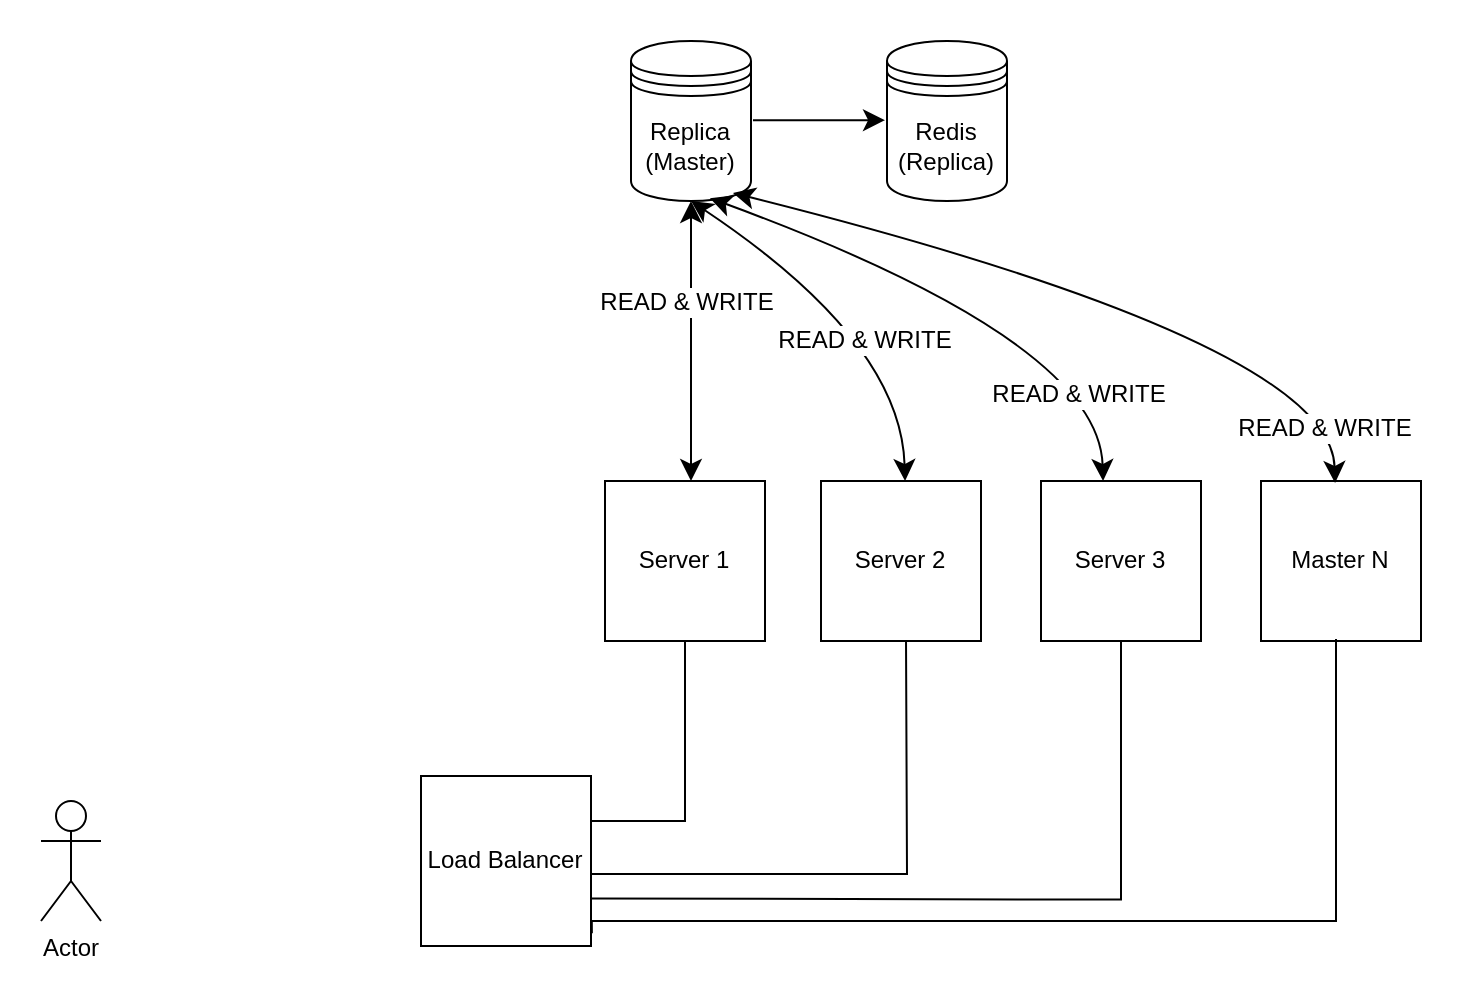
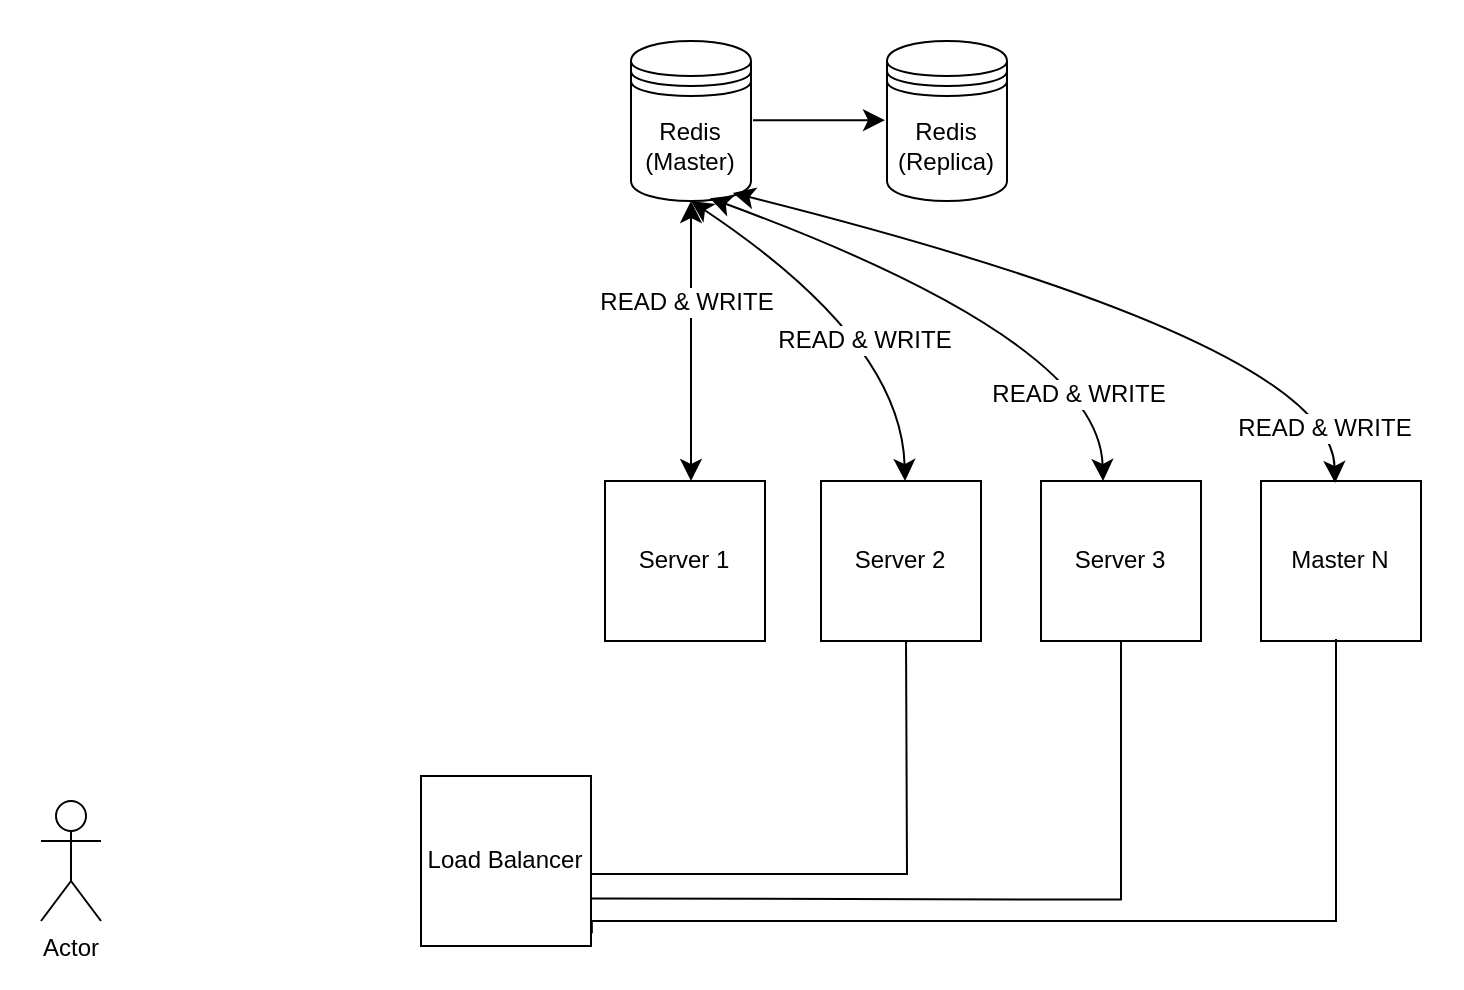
node "Replica (Master)": label "Replica (Master)" -> "Redis (Master)"
edge "Server 1" -- "Load Balancer": removed
